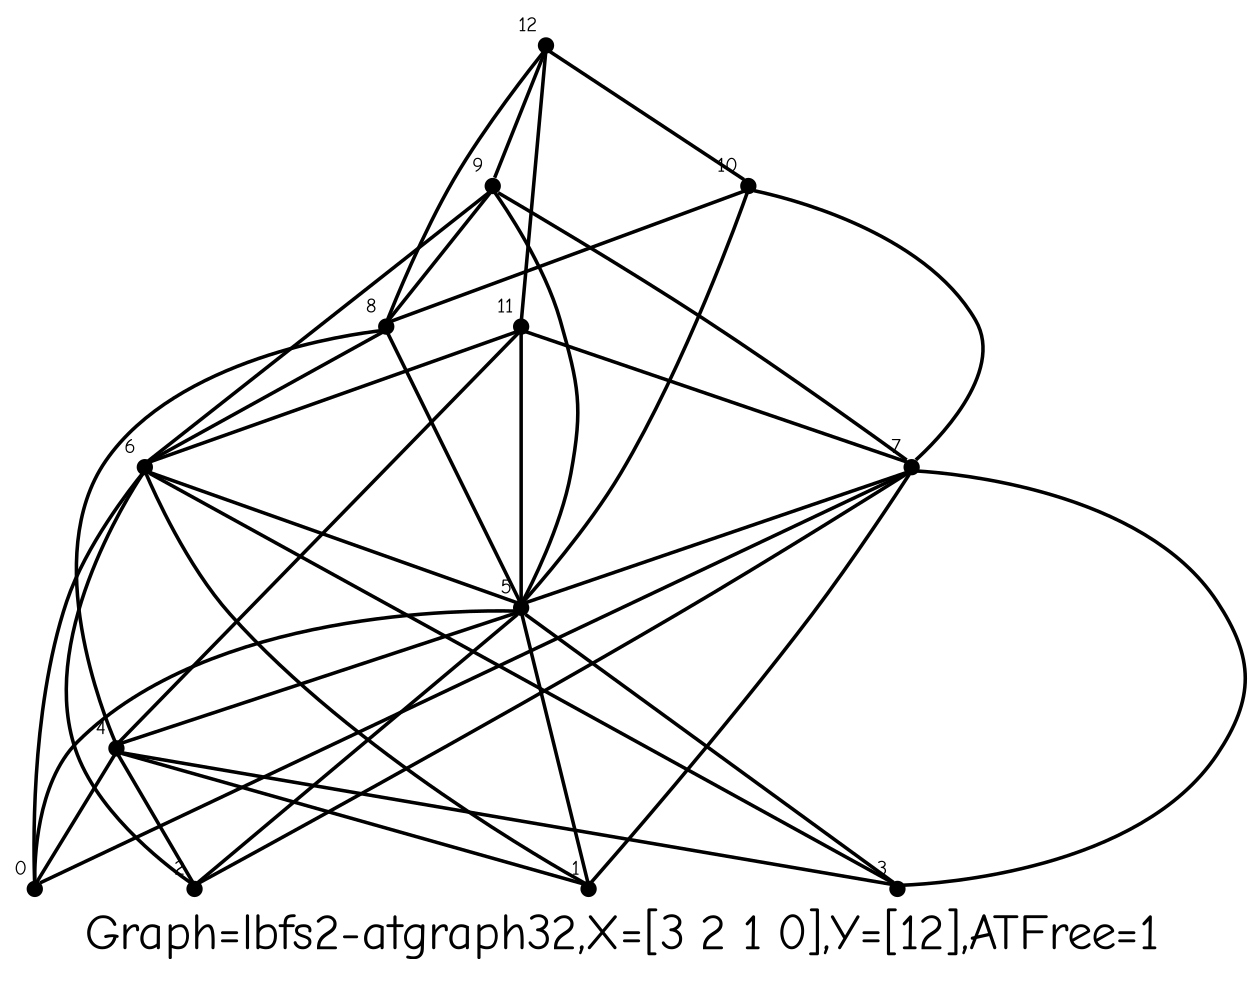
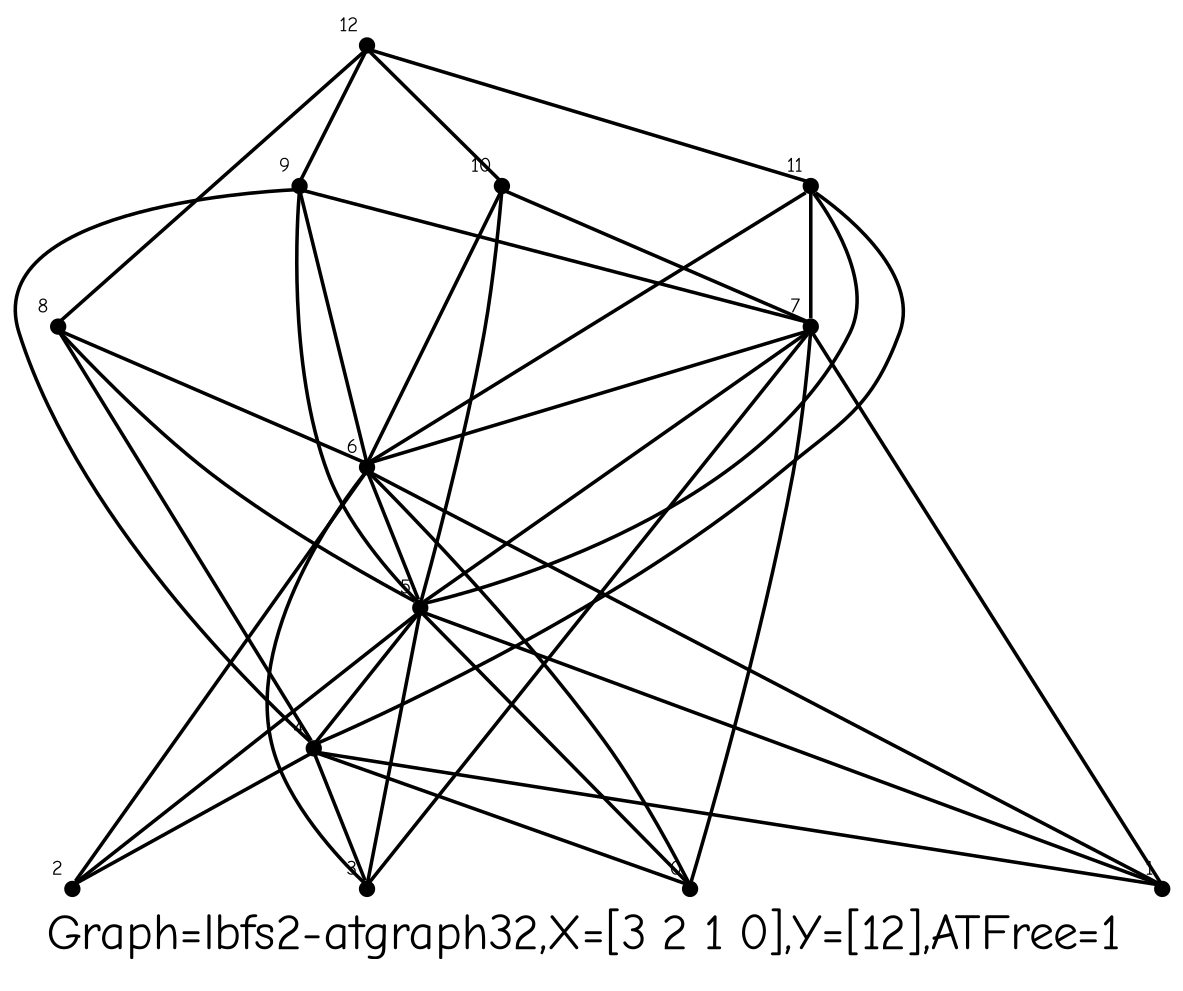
edge "10" -- "8": now "10" -- "6"
edge "9" -- "8": now "9" -- "4"
edge "7" -- "2": now "7" -- "6"
